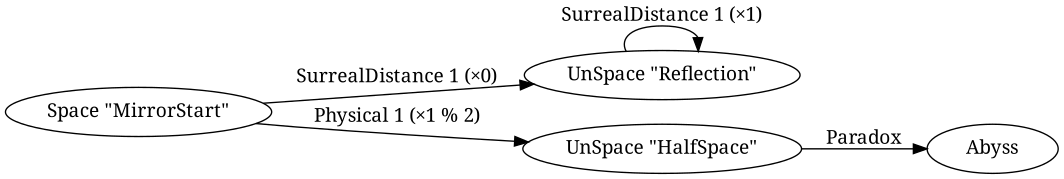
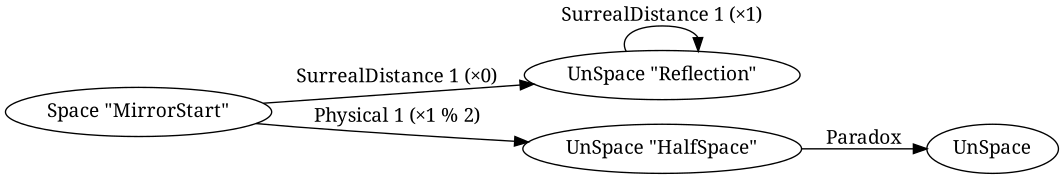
node "Abyss": label "Abyss" -> "UnSpace"
